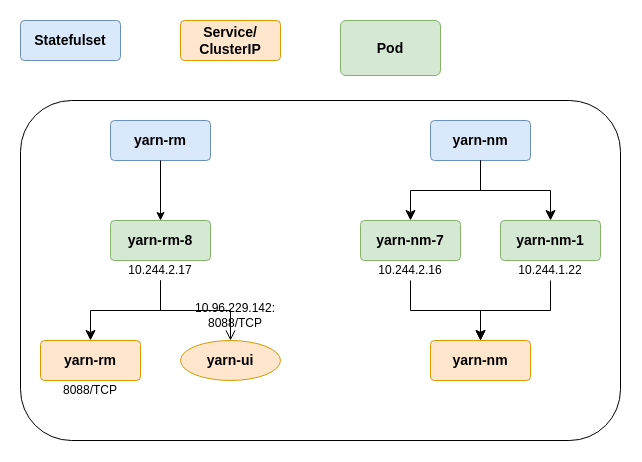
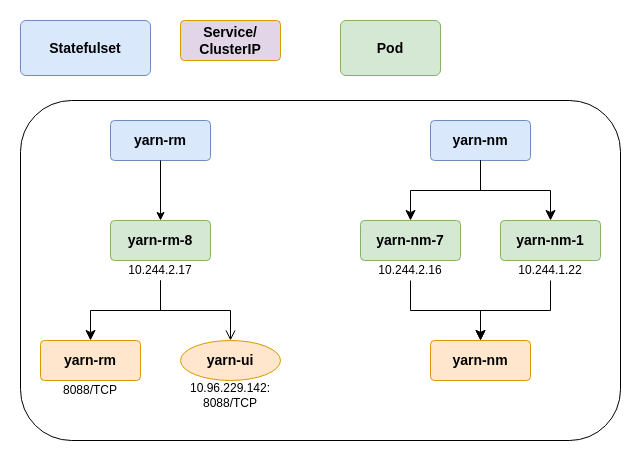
node "Statefulset": size 100x40 -> 130x55
node "Service/ ClusterIP": fillcolor #ffe6cc -> #e1d5e7
node "10.96.229.142: 8088/TCP": moved (236, 316) -> (231, 396)
